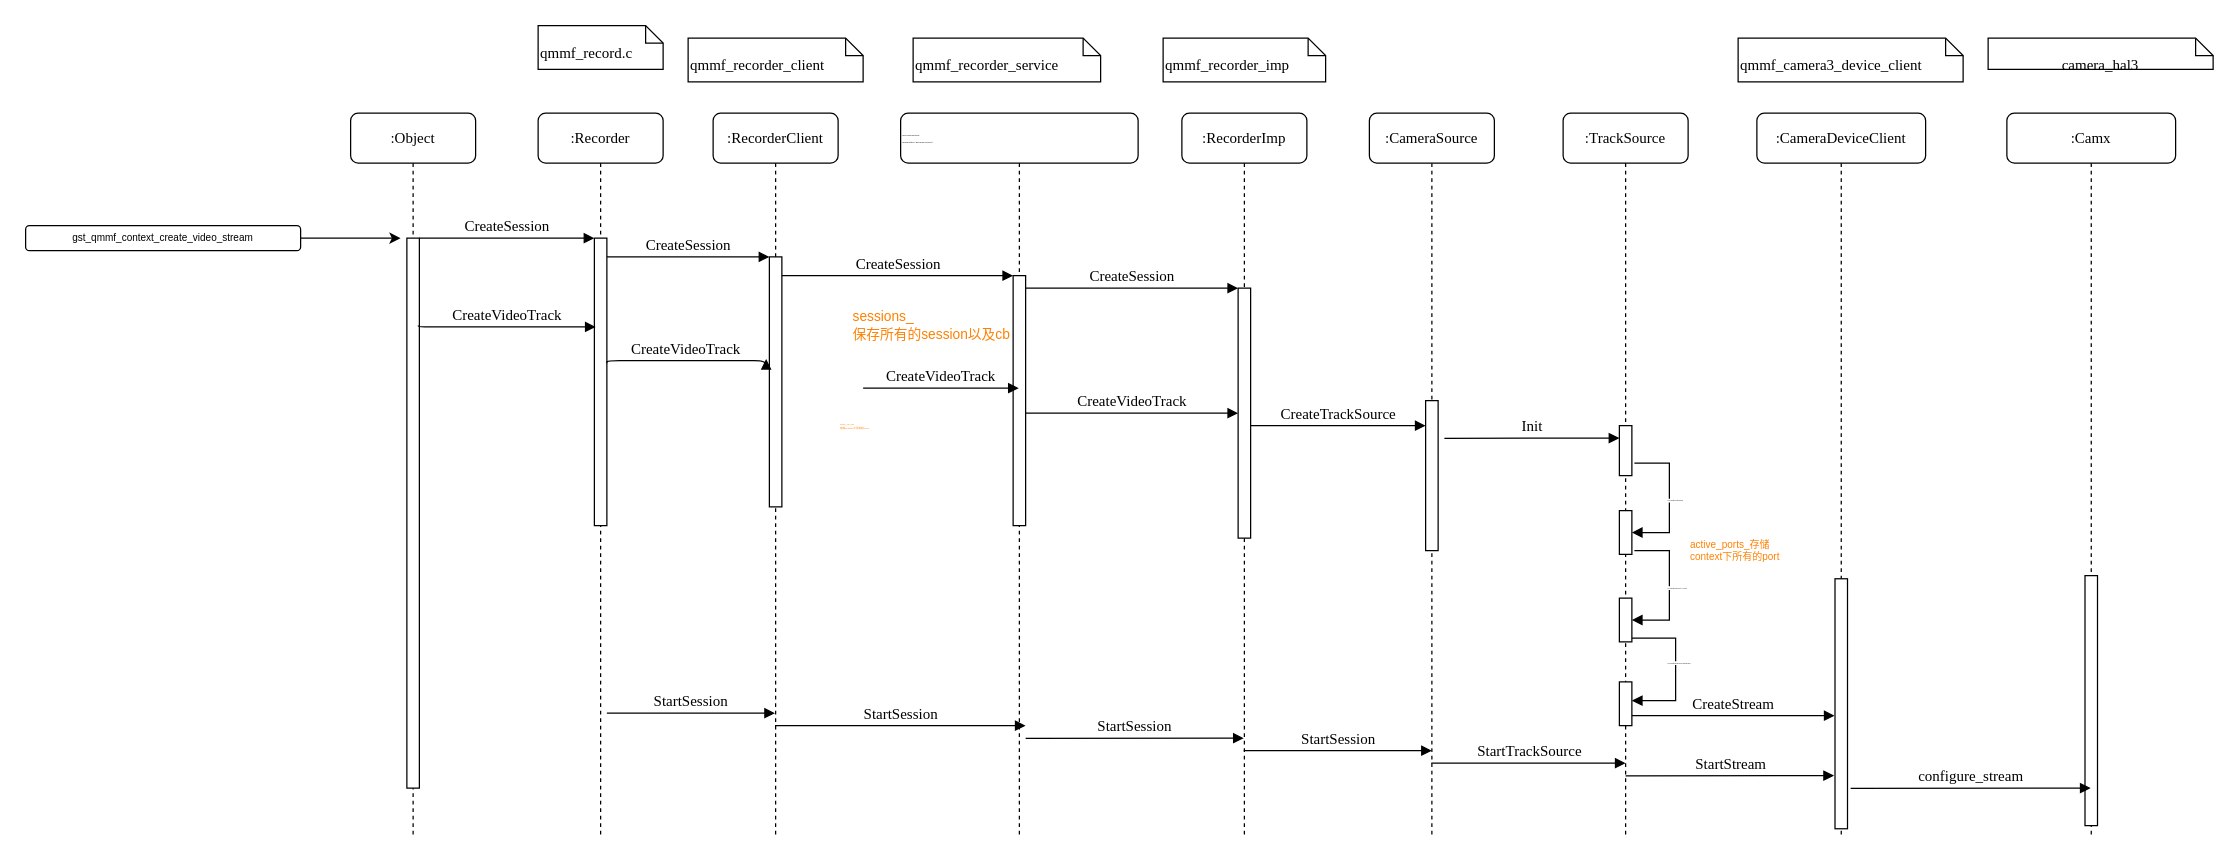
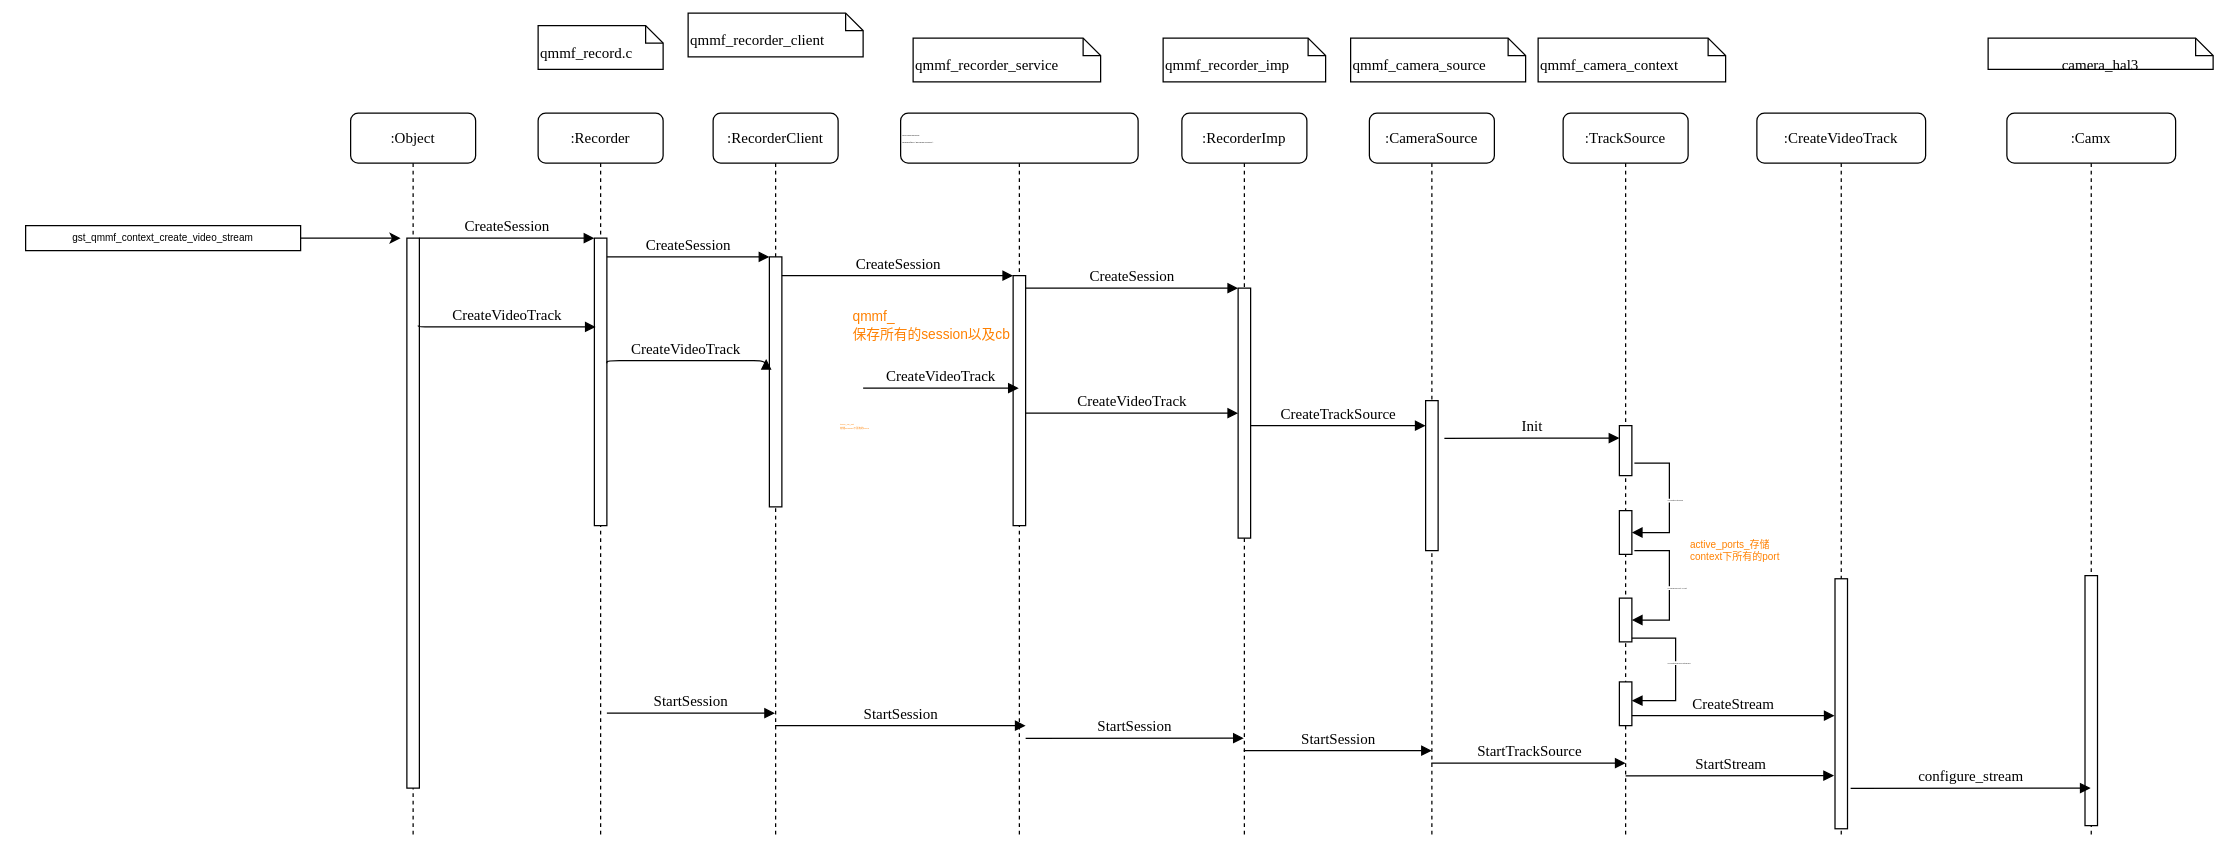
node "qmmf_recorder_client": moved (776, 60) -> (776, 35)
node "qmmf_camera_source": added
node "qmmf_camera_context": added
node "qmmf_camera3_device_client": removed
node ":CameraDeviceClient": label ":CameraDeviceClient" -> ":CreateVideoTrack"
node "gst_qmmf_context_create_video_stream": shape rounded rectangle -> rectangle
node "sessions_保存所有的session以及cb": label "sessions_保存所有的session以及cb" -> "qmmf_保存所有的session以及cb"
